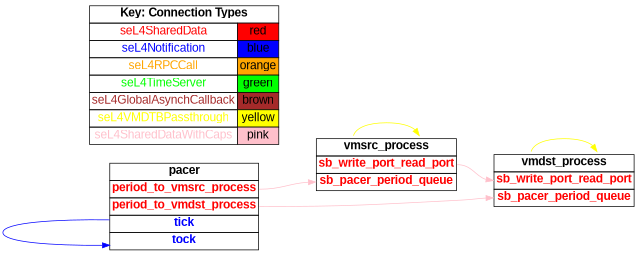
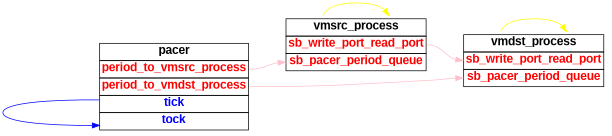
node "Key: Connection Types": removed
